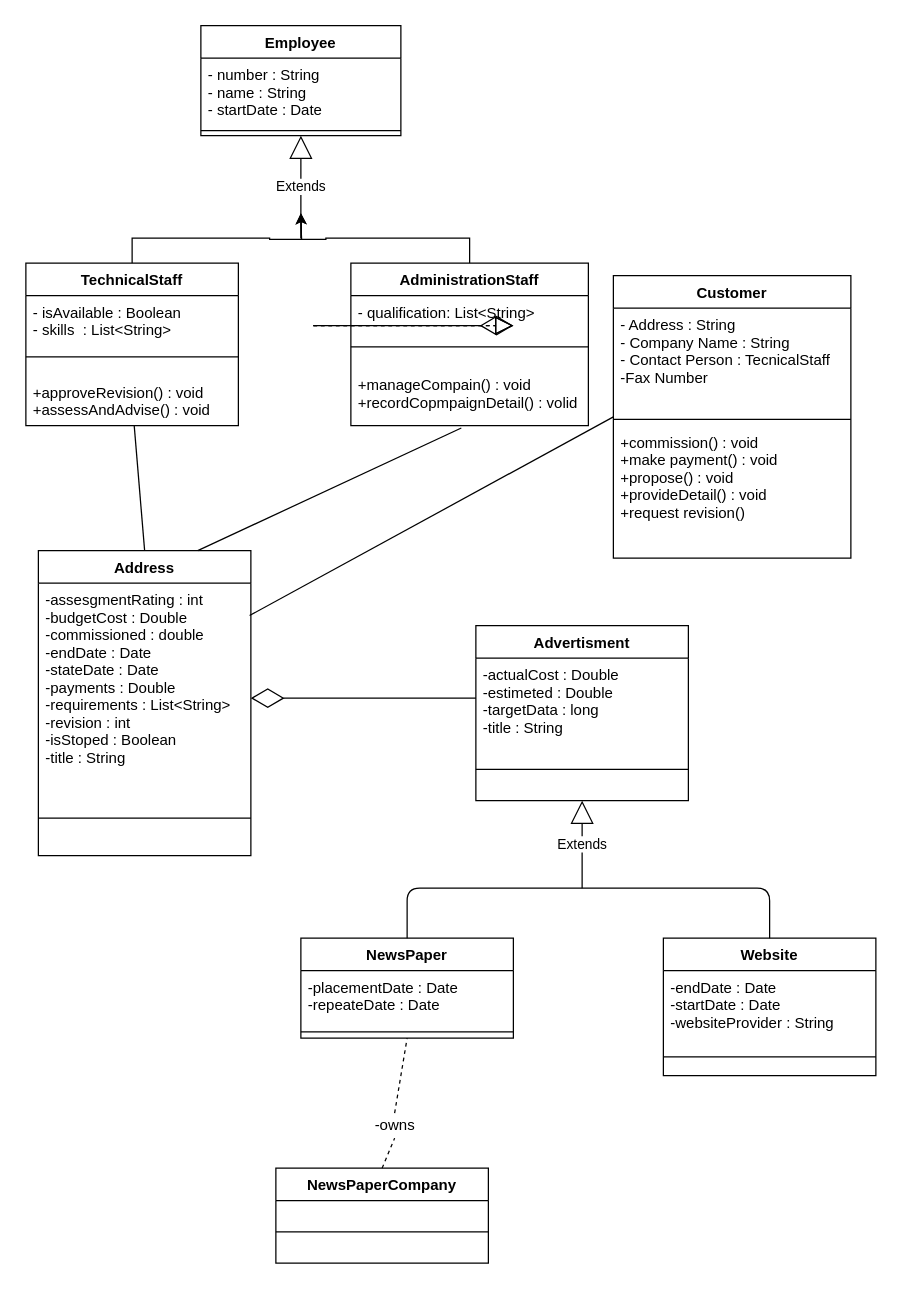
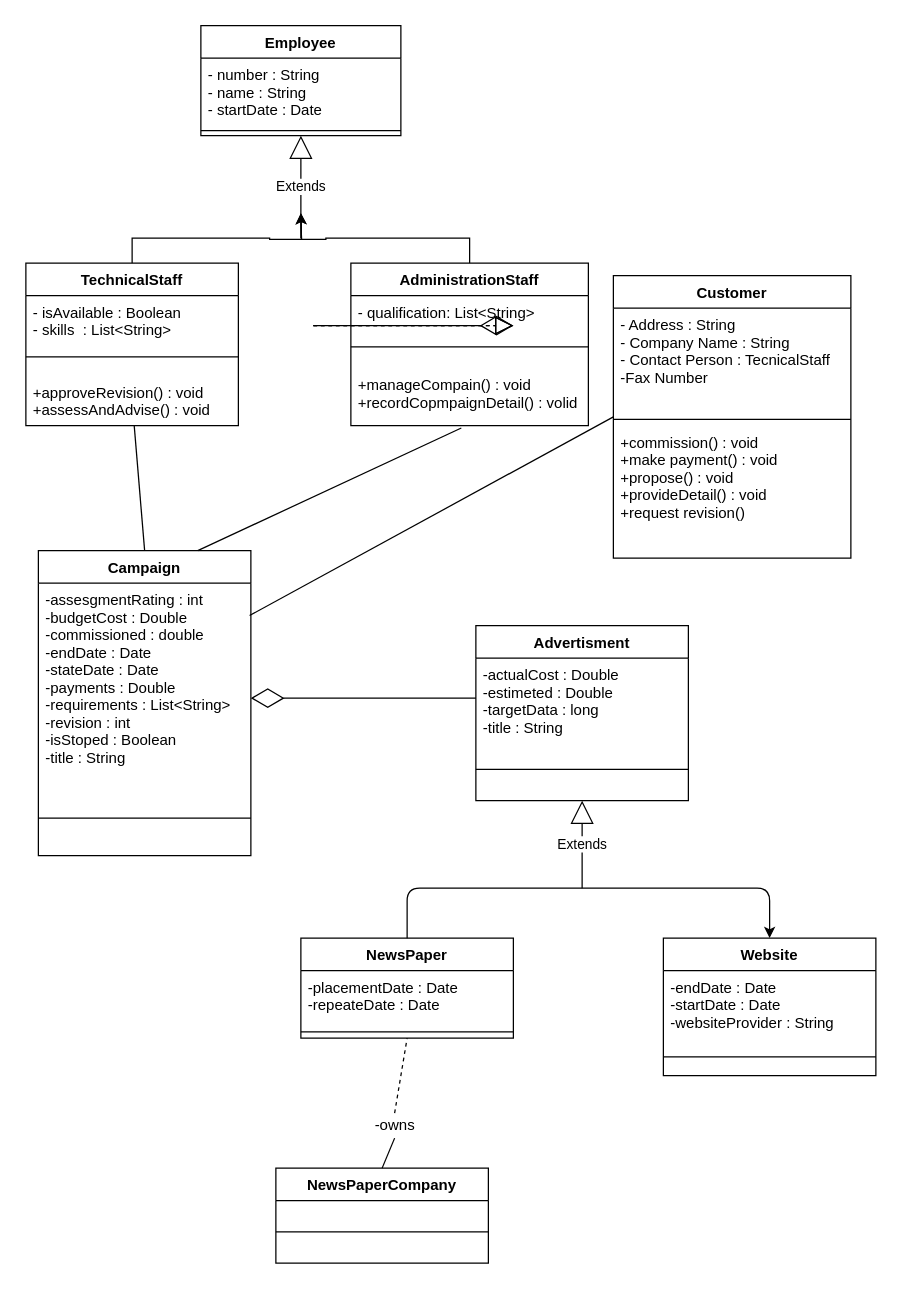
node "Address": label "Address" -> "Campaign"
edge "NewsPaper" -- "Website": arrowhead none -> classic
edge "-owns" -- "NewsPaperCompany": style dashed -> solid
